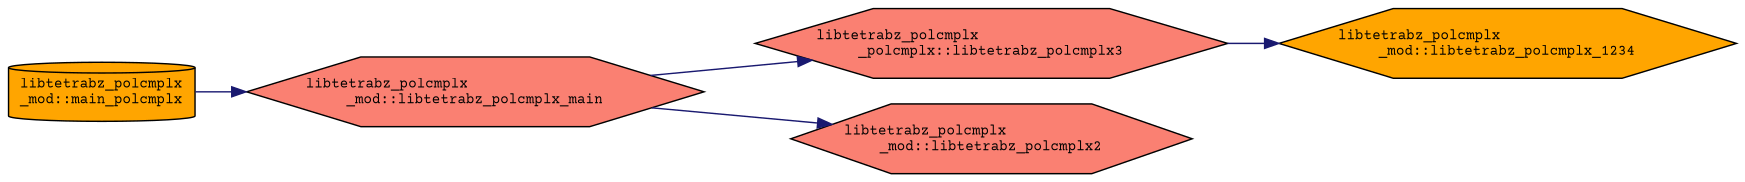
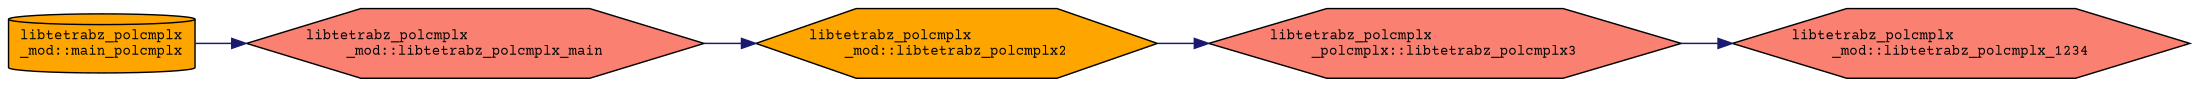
node "libtetrabz_polcmplx _mod::libtetrabz_polcmplx_1234": fillcolor orange -> salmon
edge "libtetrabz_polcmplx _mod::libtetrabz_polcmplx_main" -> "libtetrabz_polcmplx _polcmplx::libtetrabz_polcmplx3": now "libtetrabz_polcmplx _mod::libtetrabz_polcmplx2" -> "libtetrabz_polcmplx _polcmplx::libtetrabz_polcmplx3"
node "libtetrabz_polcmplx _mod::libtetrabz_polcmplx2": fillcolor salmon -> orange
